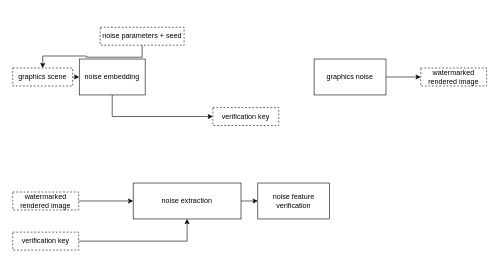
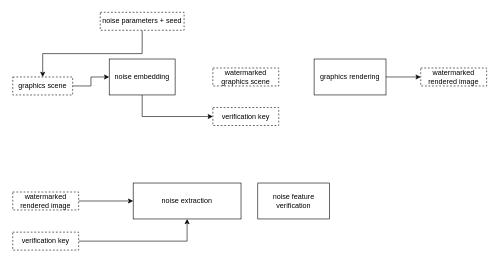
node "noise parameters + seed": moved (142, 36) -> (142, 21)
node "graphics scene": moved (42, 77) -> (42, 86)
node "noise embedding": moved (112, 77) -> (142, 77)
node "watermarked graphics scene": added
node "graphics noise": label "graphics noise" -> "graphics rendering"
edge "noise extraction" -> "noise feature verification": removed
